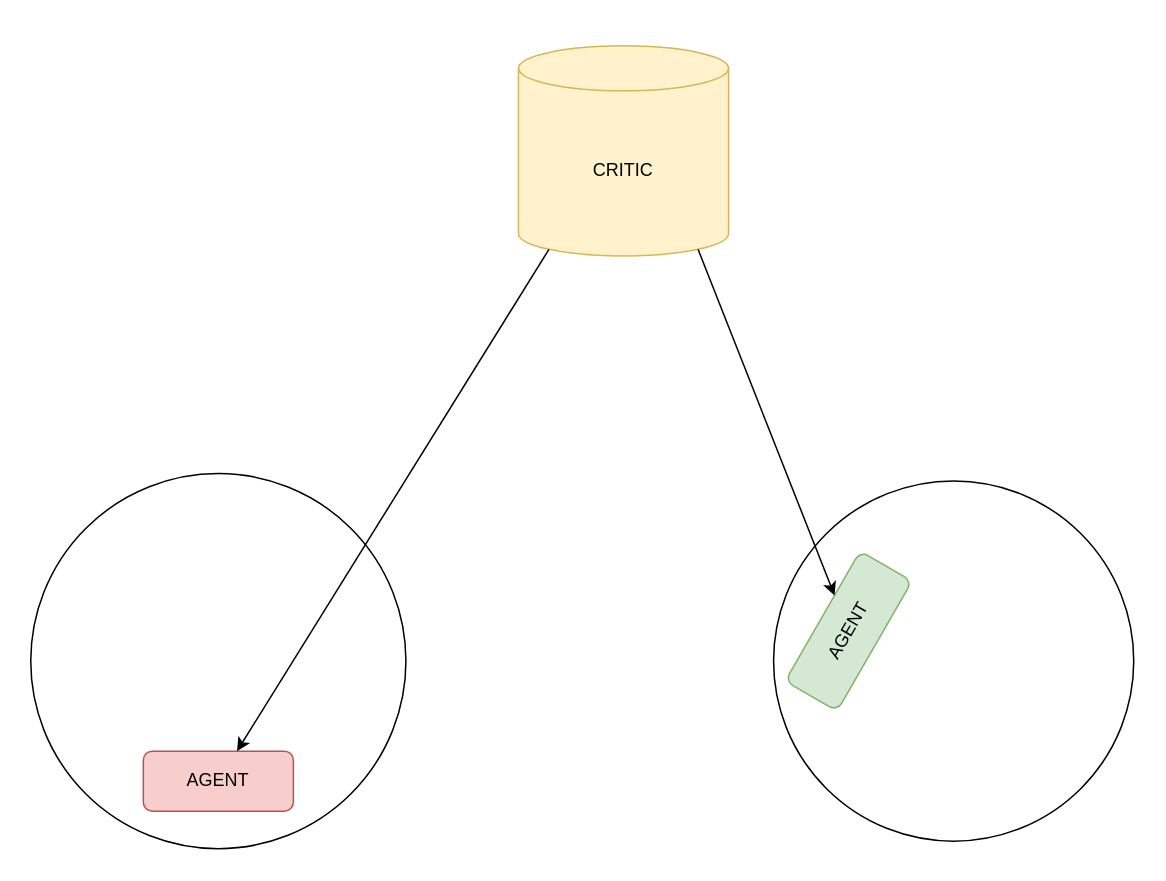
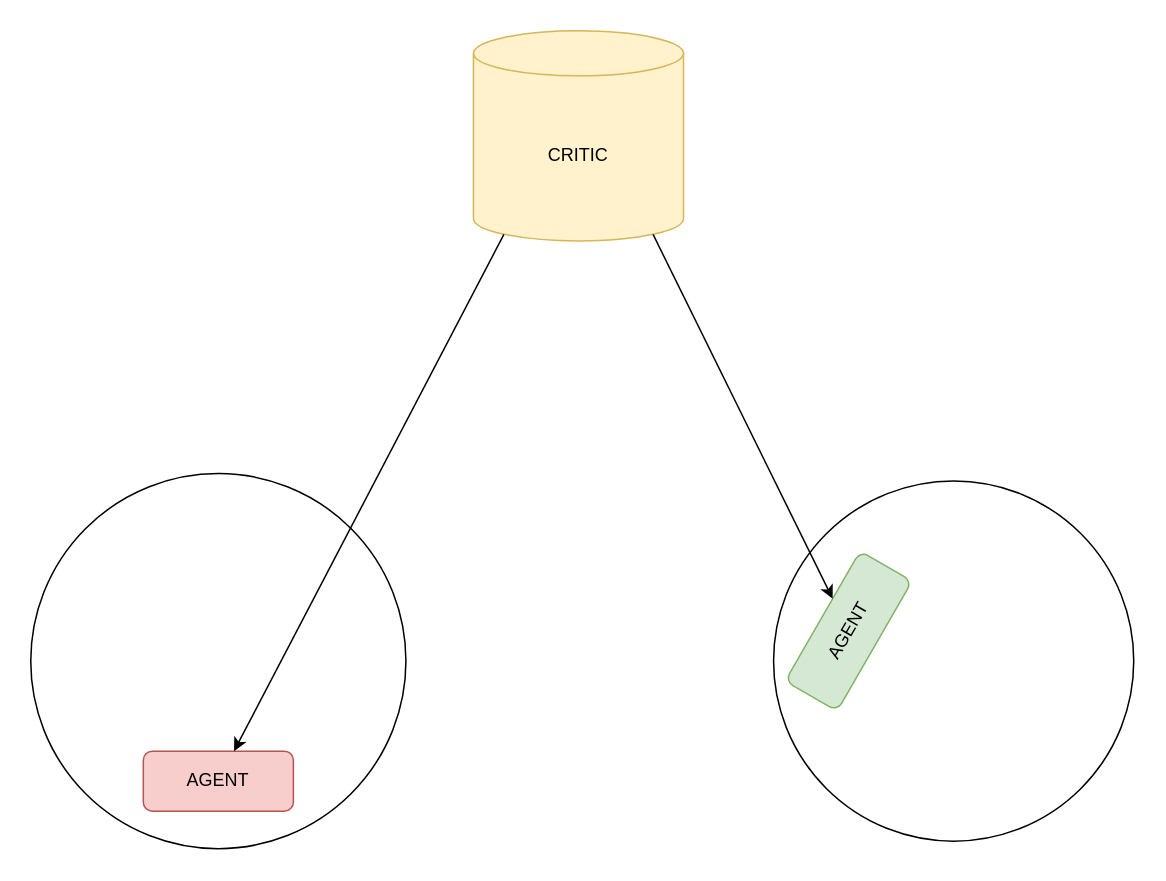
node "CRITIC": moved (623, 151) -> (578, 136)
